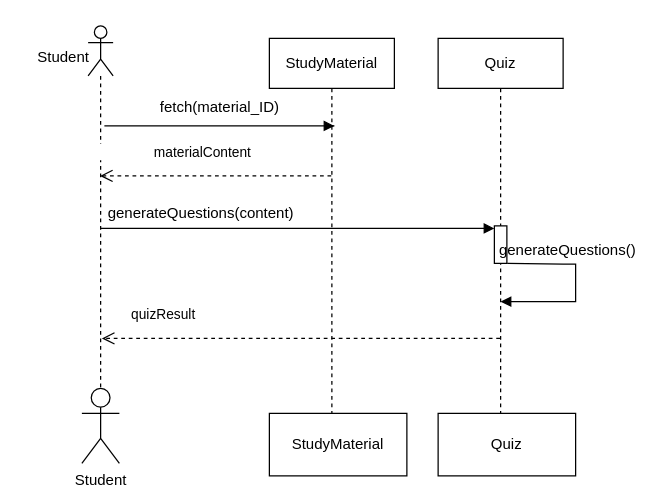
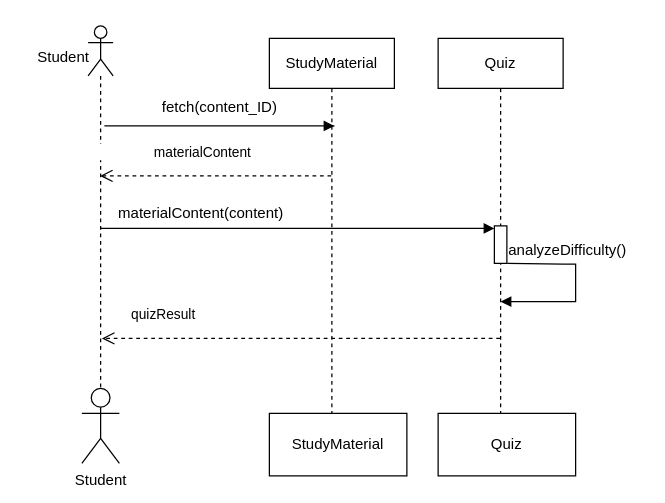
node "fetch(material_ID)": label "fetch(material_ID)" -> "fetch(content_ID)"
node "generateQuestions(content)": label "generateQuestions(content)" -> "materialContent(content)"
node "generateQuestions()": label "generateQuestions()" -> "analyzeDifficulty()"
